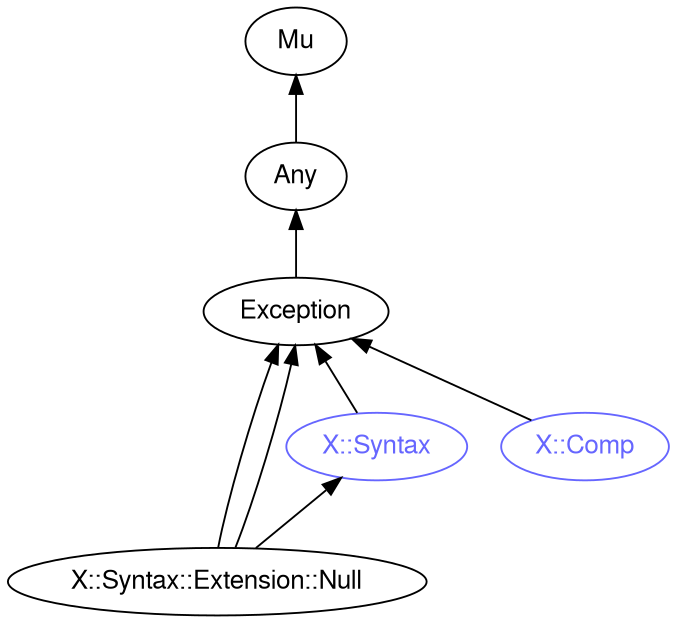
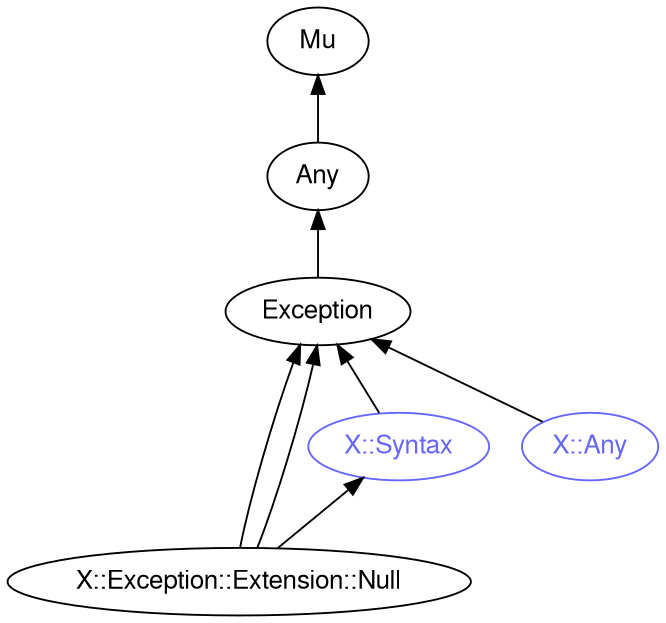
node "X::Comp": label "X::Comp" -> "X::Any"
node "X::Syntax::Extension::Null": label "X::Syntax::Extension::Null" -> "X::Exception::Extension::Null"
